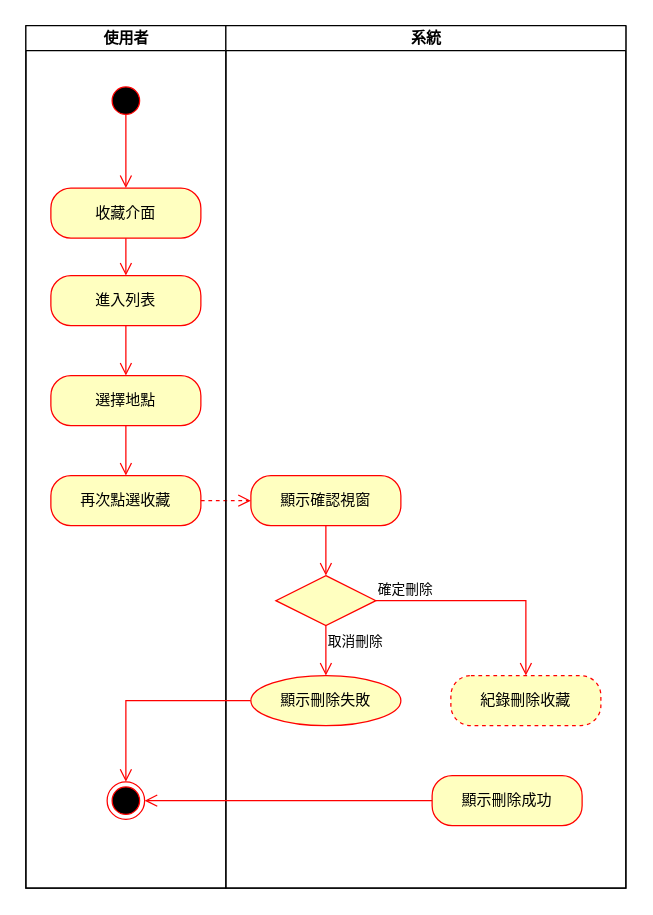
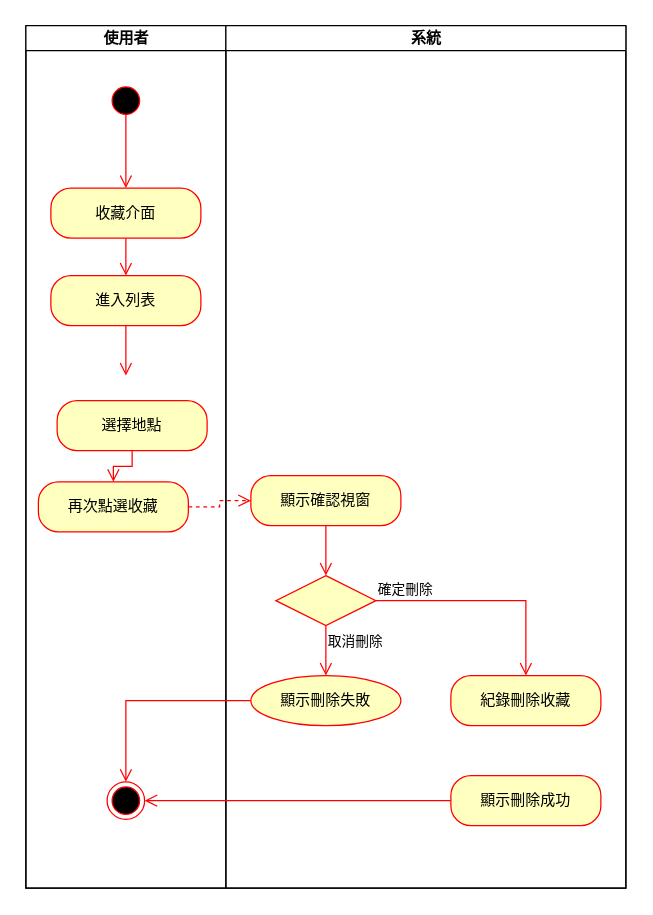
node "選擇地點": moved (126, 401) -> (132, 426)
node "再次點選收藏": moved (126, 501) -> (113, 507)
node "紀錄刪除收藏": style dashed -> solid
node "顯示刪除成功": moved (507, 801) -> (526, 801)
